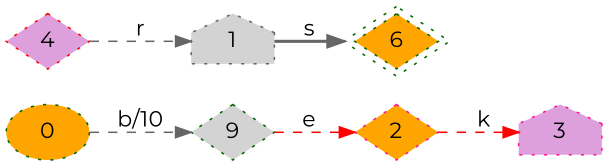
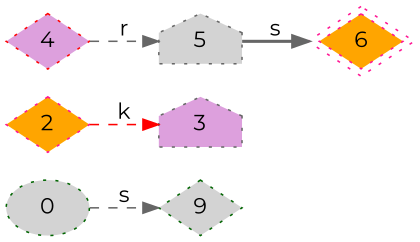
node "1": label "1" -> "5"
node "6": color darkgreen -> deeppink
edge "0" -> "9": label "b/10" -> "s"
node "0": fillcolor orange -> lightgrey
edge "9" -> "2": removed, label "e"
node "3": color deeppink -> gray40
